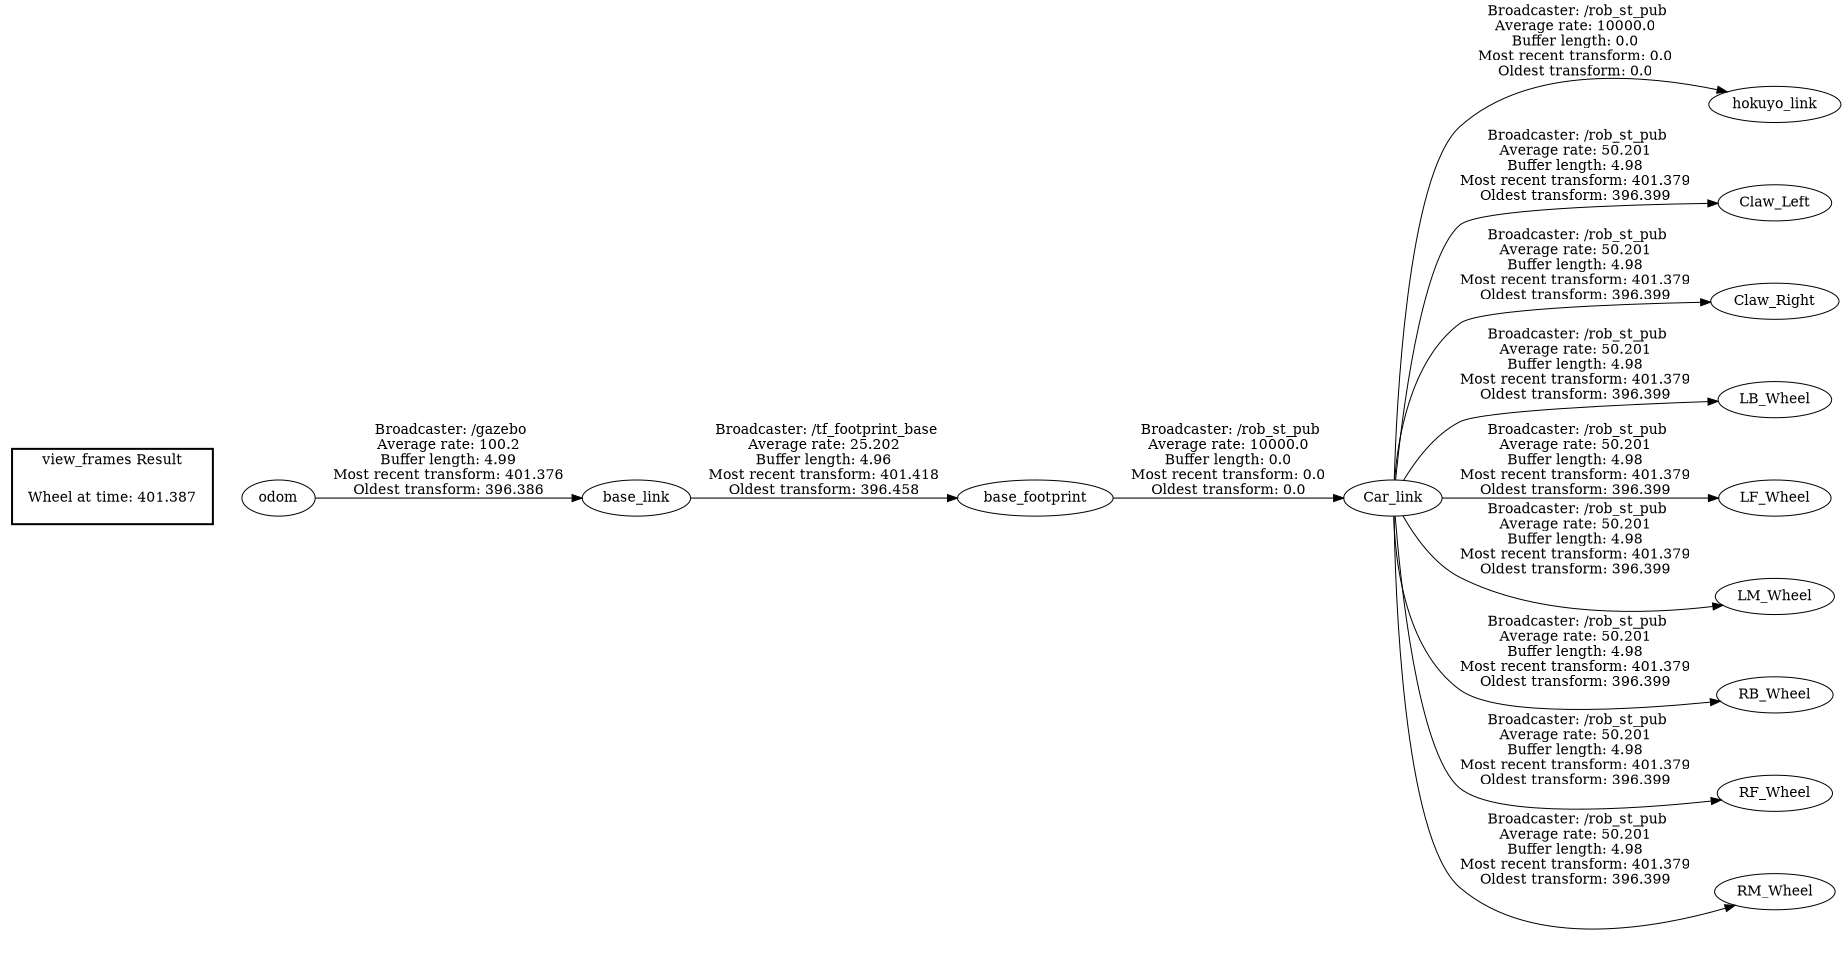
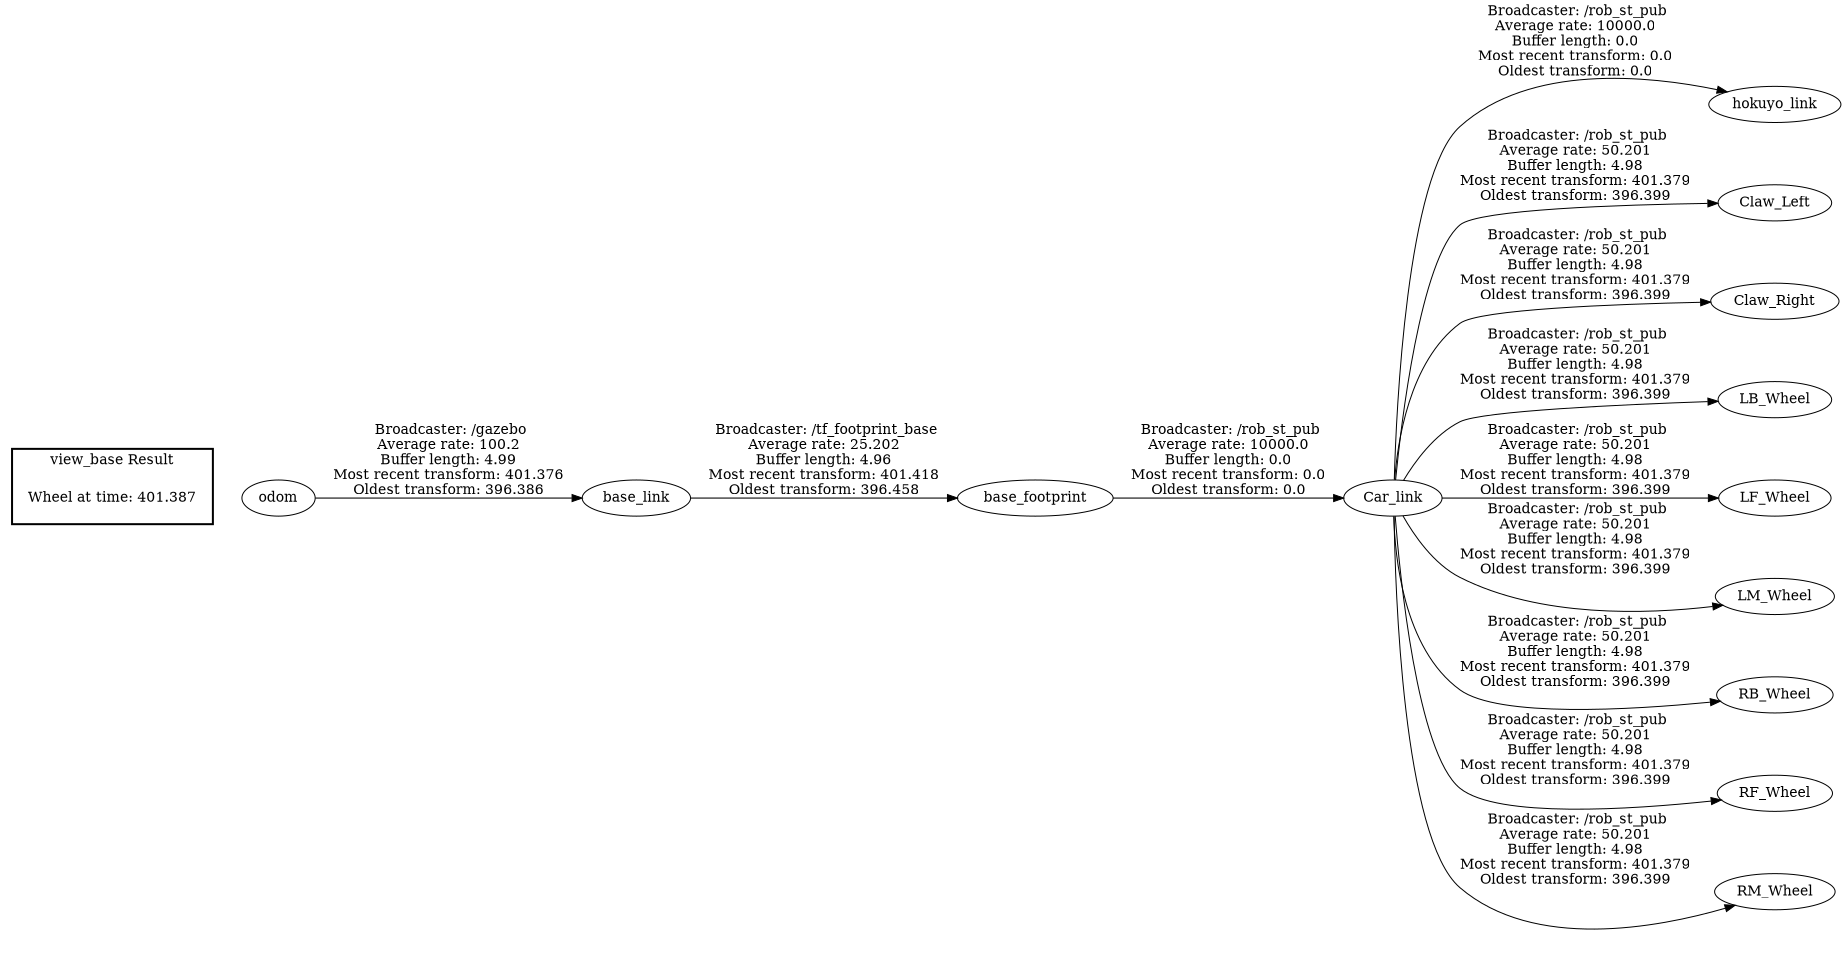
cluster "view_frames Result": label "view_frames Result" -> "view_base Result"
